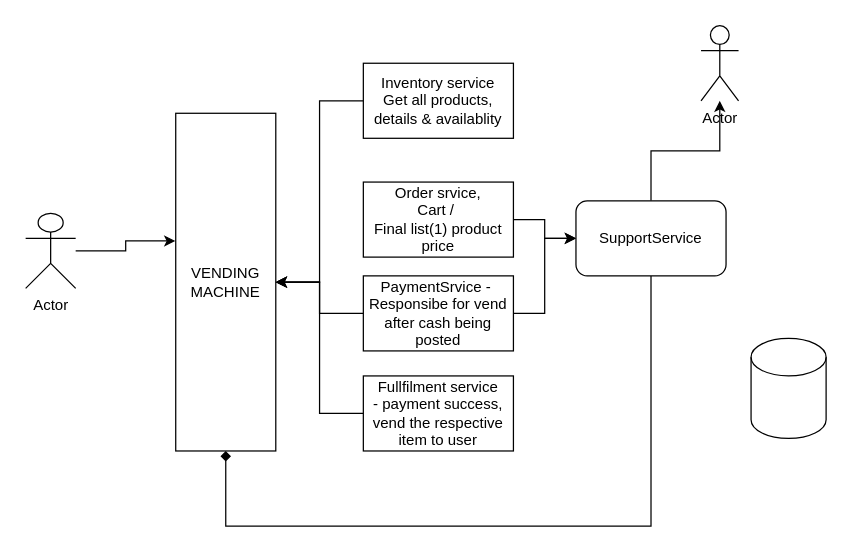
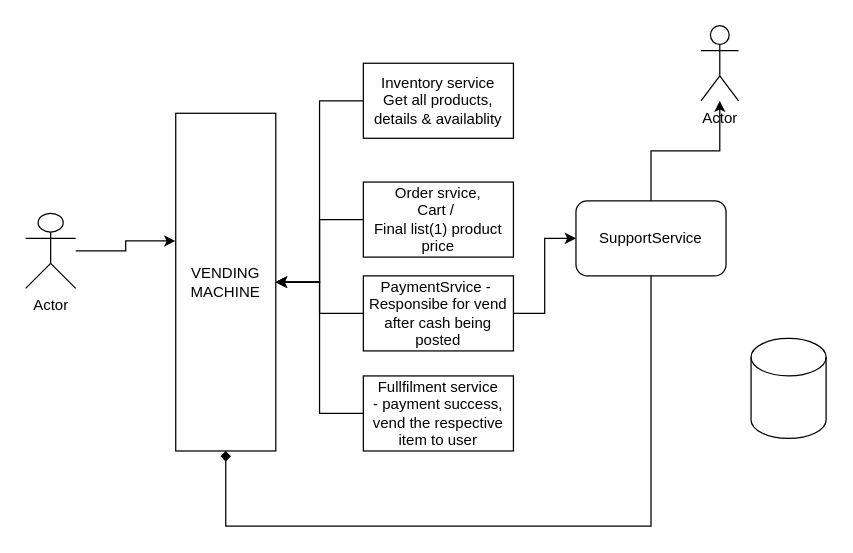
edge "Order srvice, Cart / Final list(1) product price" -> "SupportService": now "Order srvice, Cart / Final list(1) product price" -> "VENDING MACHINE"
